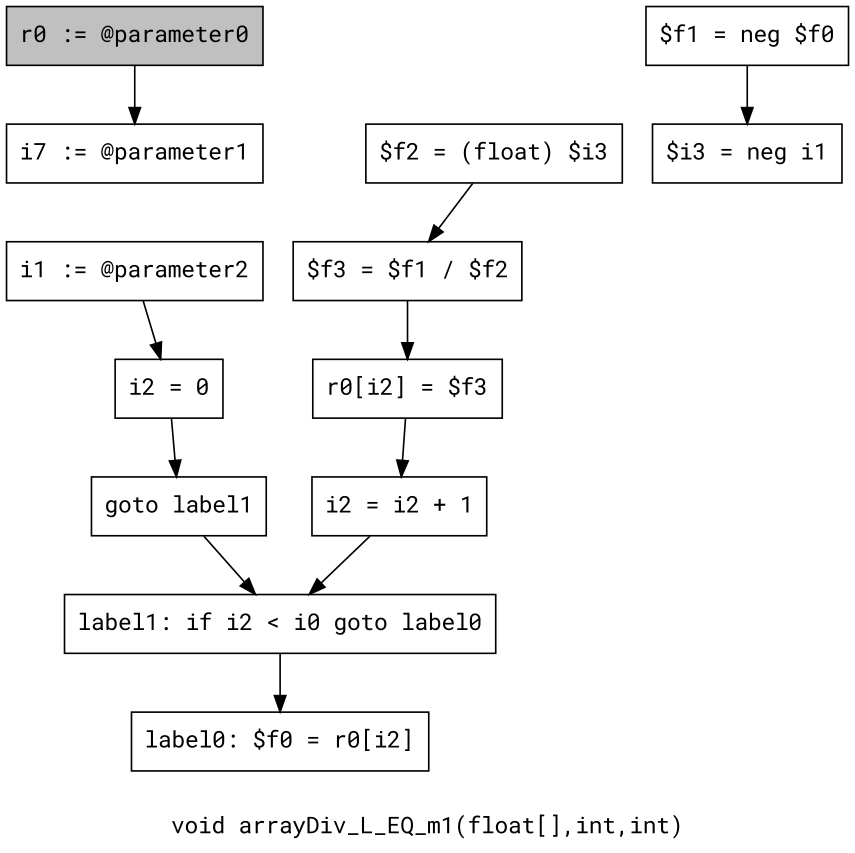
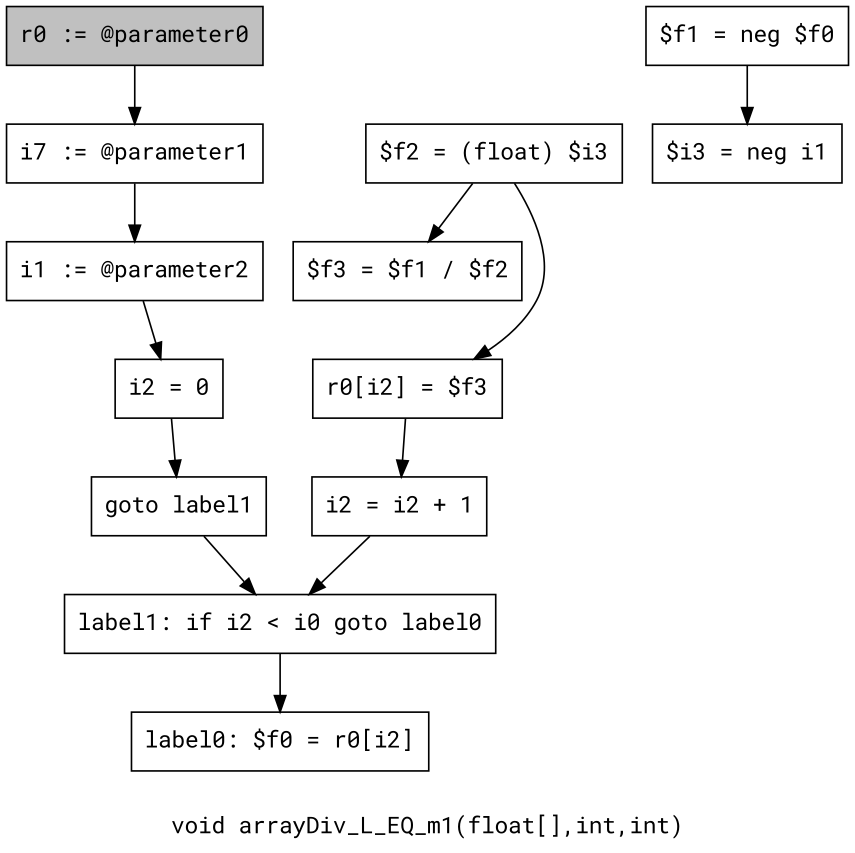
edge "i7 := @parameter1" -> "i1 := @parameter2": added
edge "$f3 = $f1 / $f2" -> "r0[i2] = $f3": now "$f2 = (float) $i3" -> "r0[i2] = $f3"
